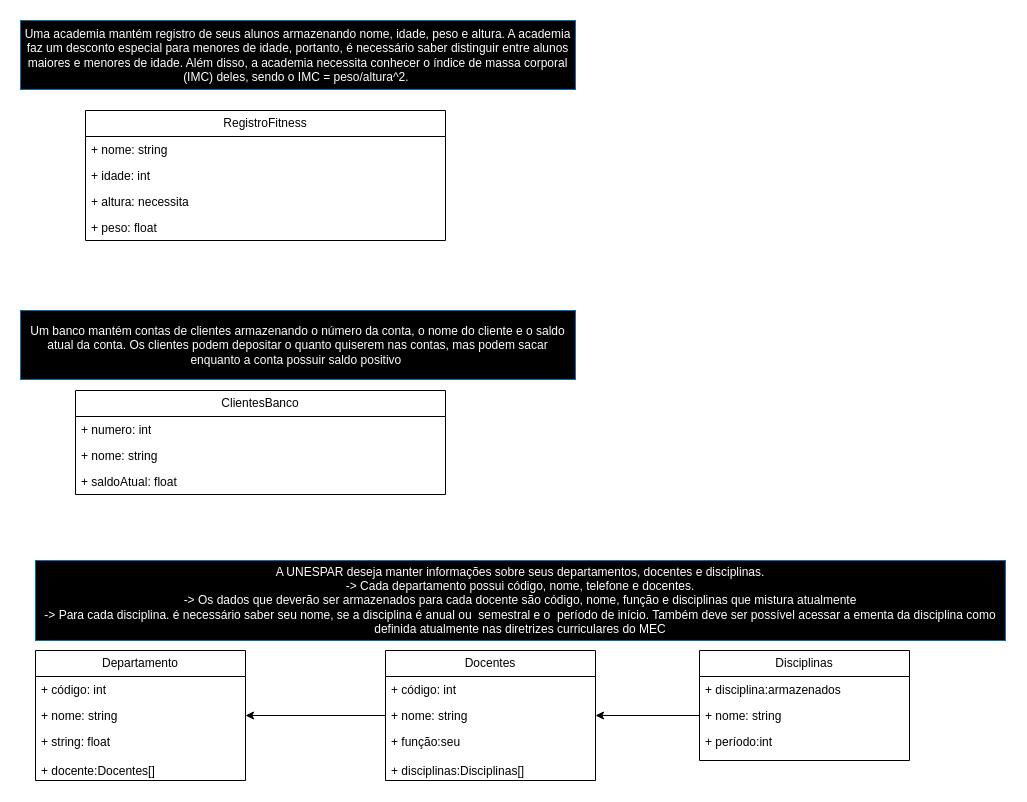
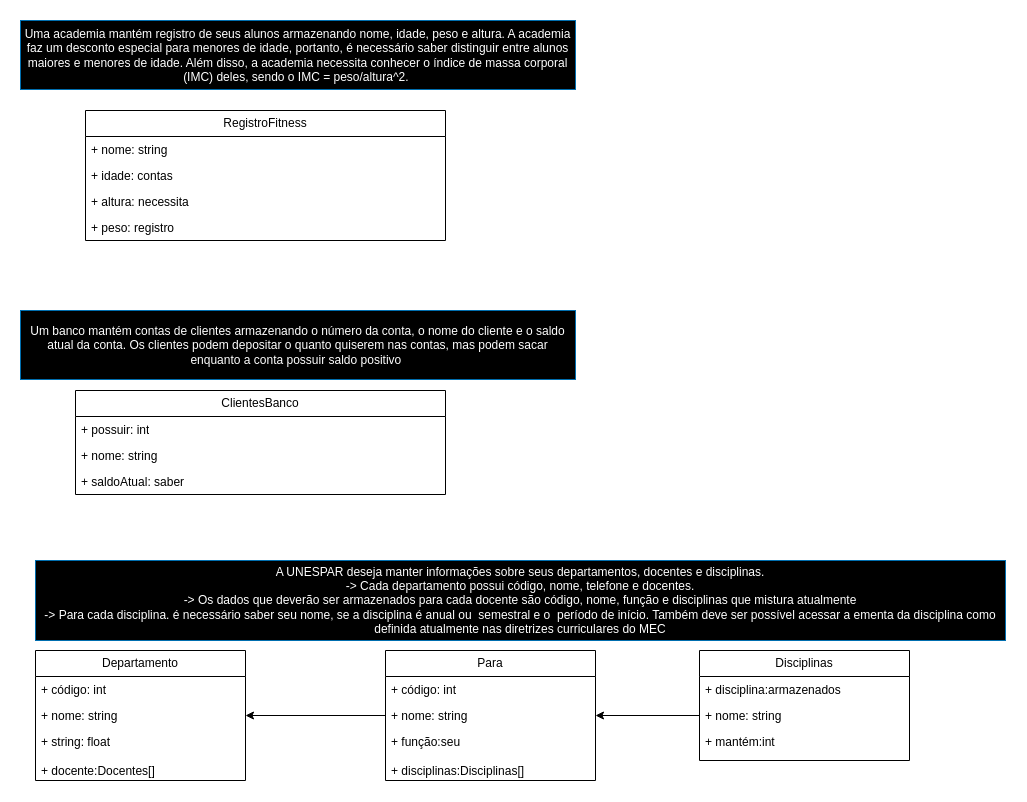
node "+ idade: int": label "+ idade: int" -> "+ idade: contas"
node "+ peso: float": label "+ peso: float" -> "+ peso: registro"
node "+ numero: int": label "+ numero: int" -> "+ possuir: int"
node "+ saldoAtual: float": label "+ saldoAtual: float" -> "+ saldoAtual: saber"
node "Docentes": label "Docentes" -> "Para"
node "+ período:int": label "+ período:int" -> "+ mantém:int"
